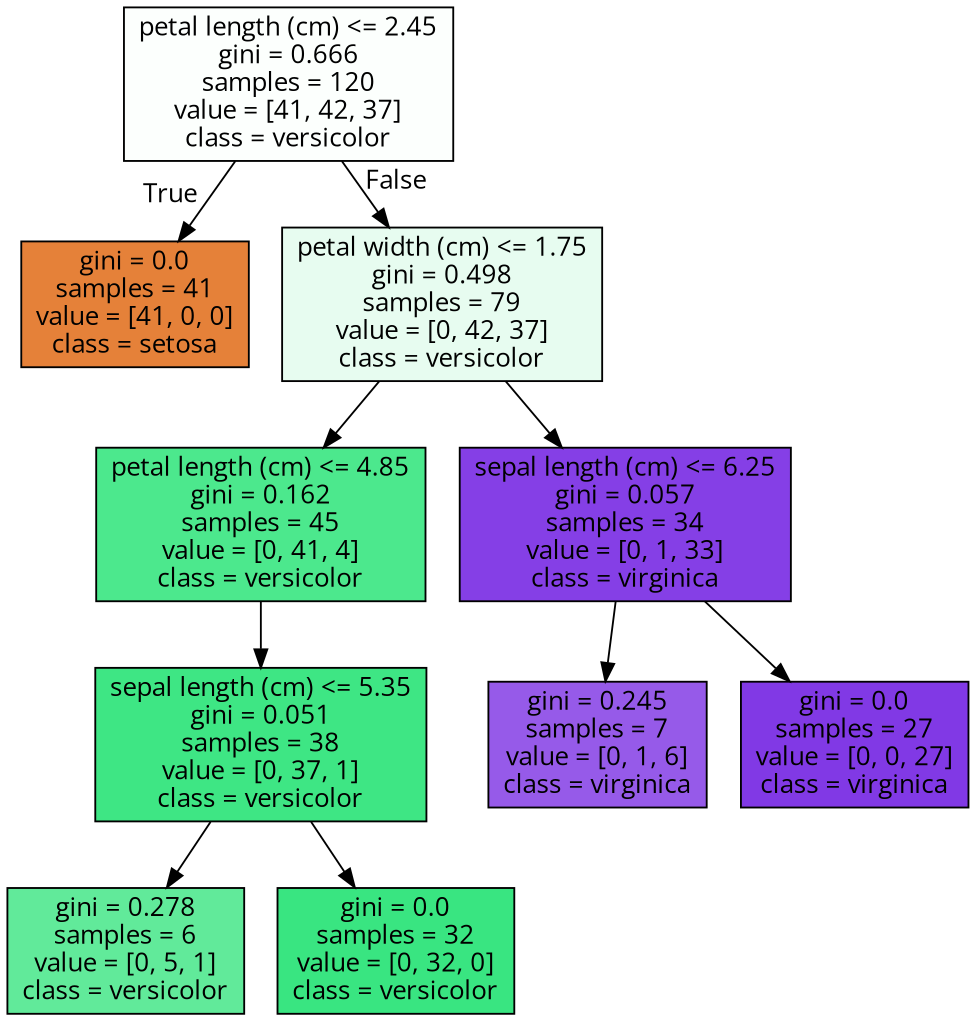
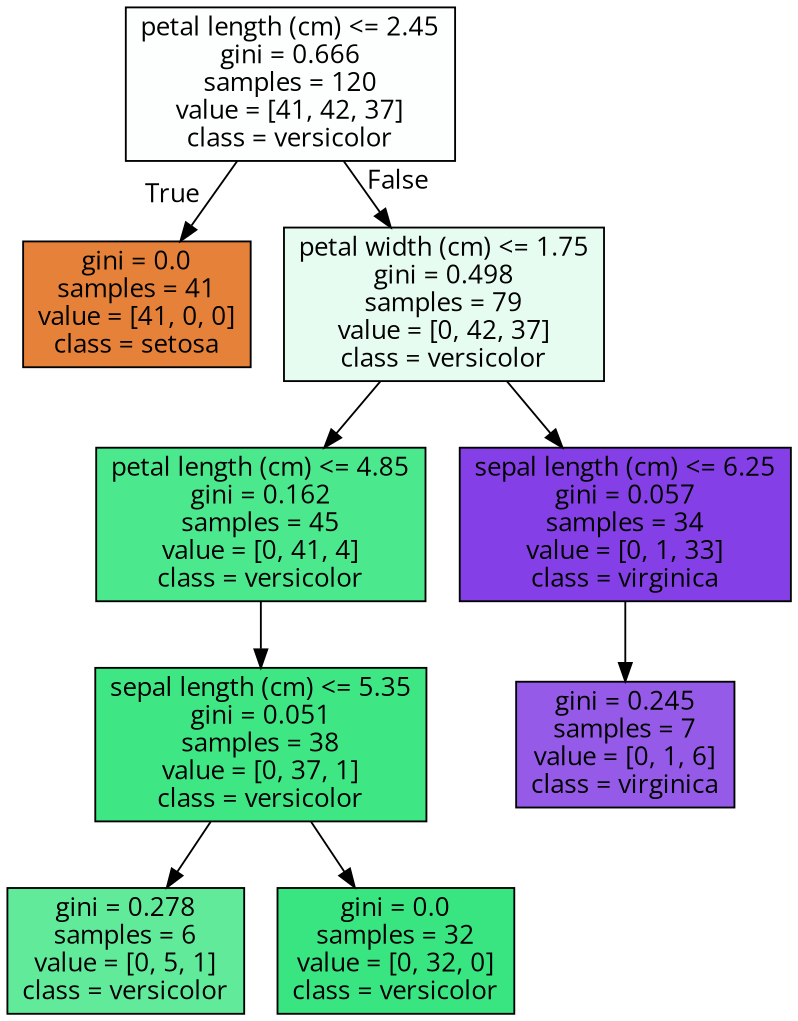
node "gini = 0.0 samples = 27 value = [0, 0, 27] class = virginica": removed
